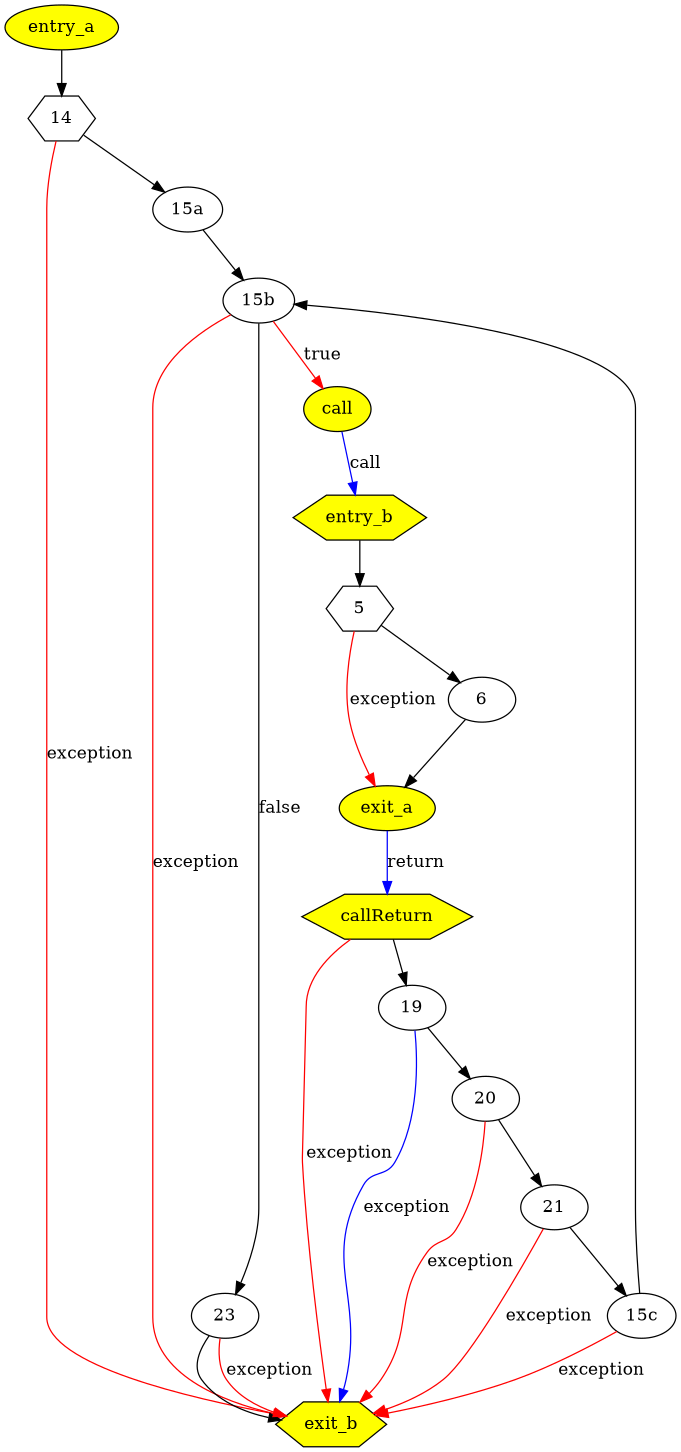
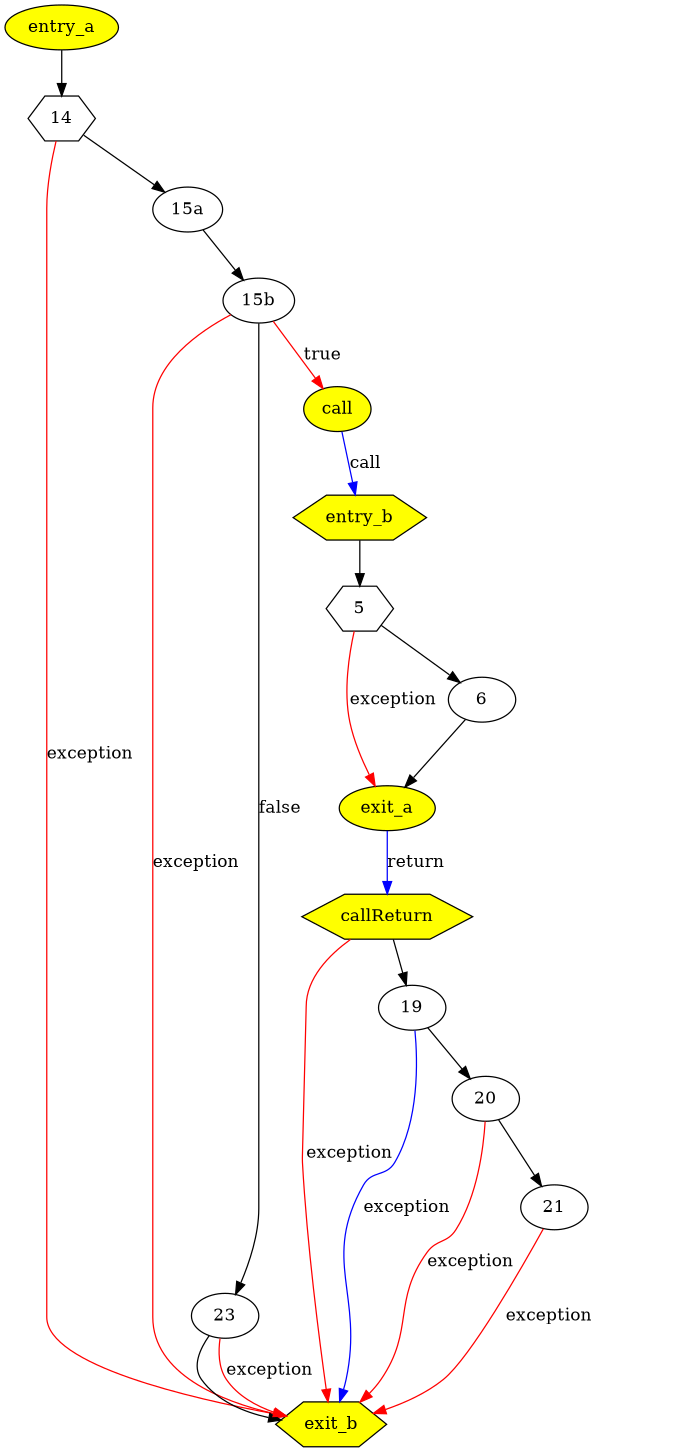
node "15c": removed
